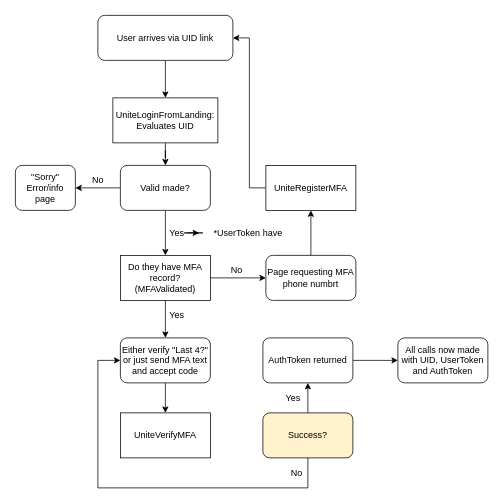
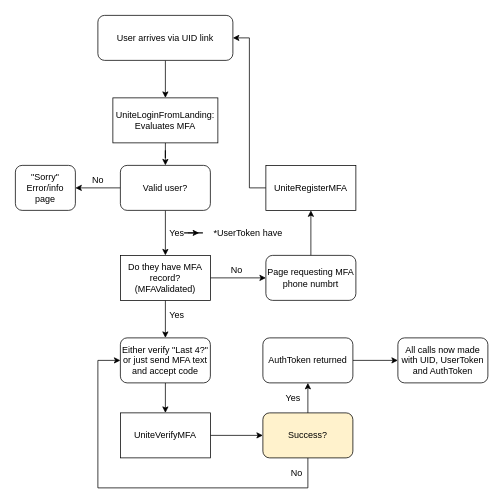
node "UniteLoginFromLanding: Evaluates UID": label "UniteLoginFromLanding: Evaluates UID" -> "UniteLoginFromLanding: Evaluates MFA"
node "Valid made?": label "Valid made?" -> "Valid user?"
edge "UniteVerifyMFA" -> "Success?": added
